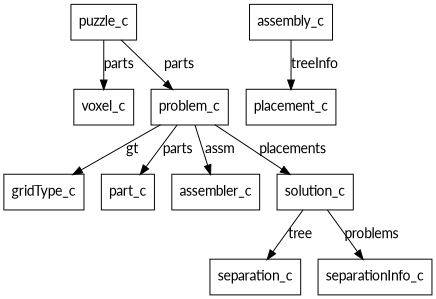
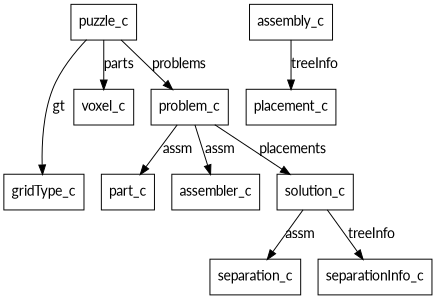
edge "puzzle_c" -> "problem_c": label "parts" -> "problems"
edge "problem_c" -> "gridType_c": now "puzzle_c" -> "gridType_c"
edge "problem_c" -> "part_c": label "parts" -> "assm"
edge "solution_c" -> "separation_c": label "tree" -> "assm"
edge "solution_c" -> "separationInfo_c": label "problems" -> "treeInfo"
